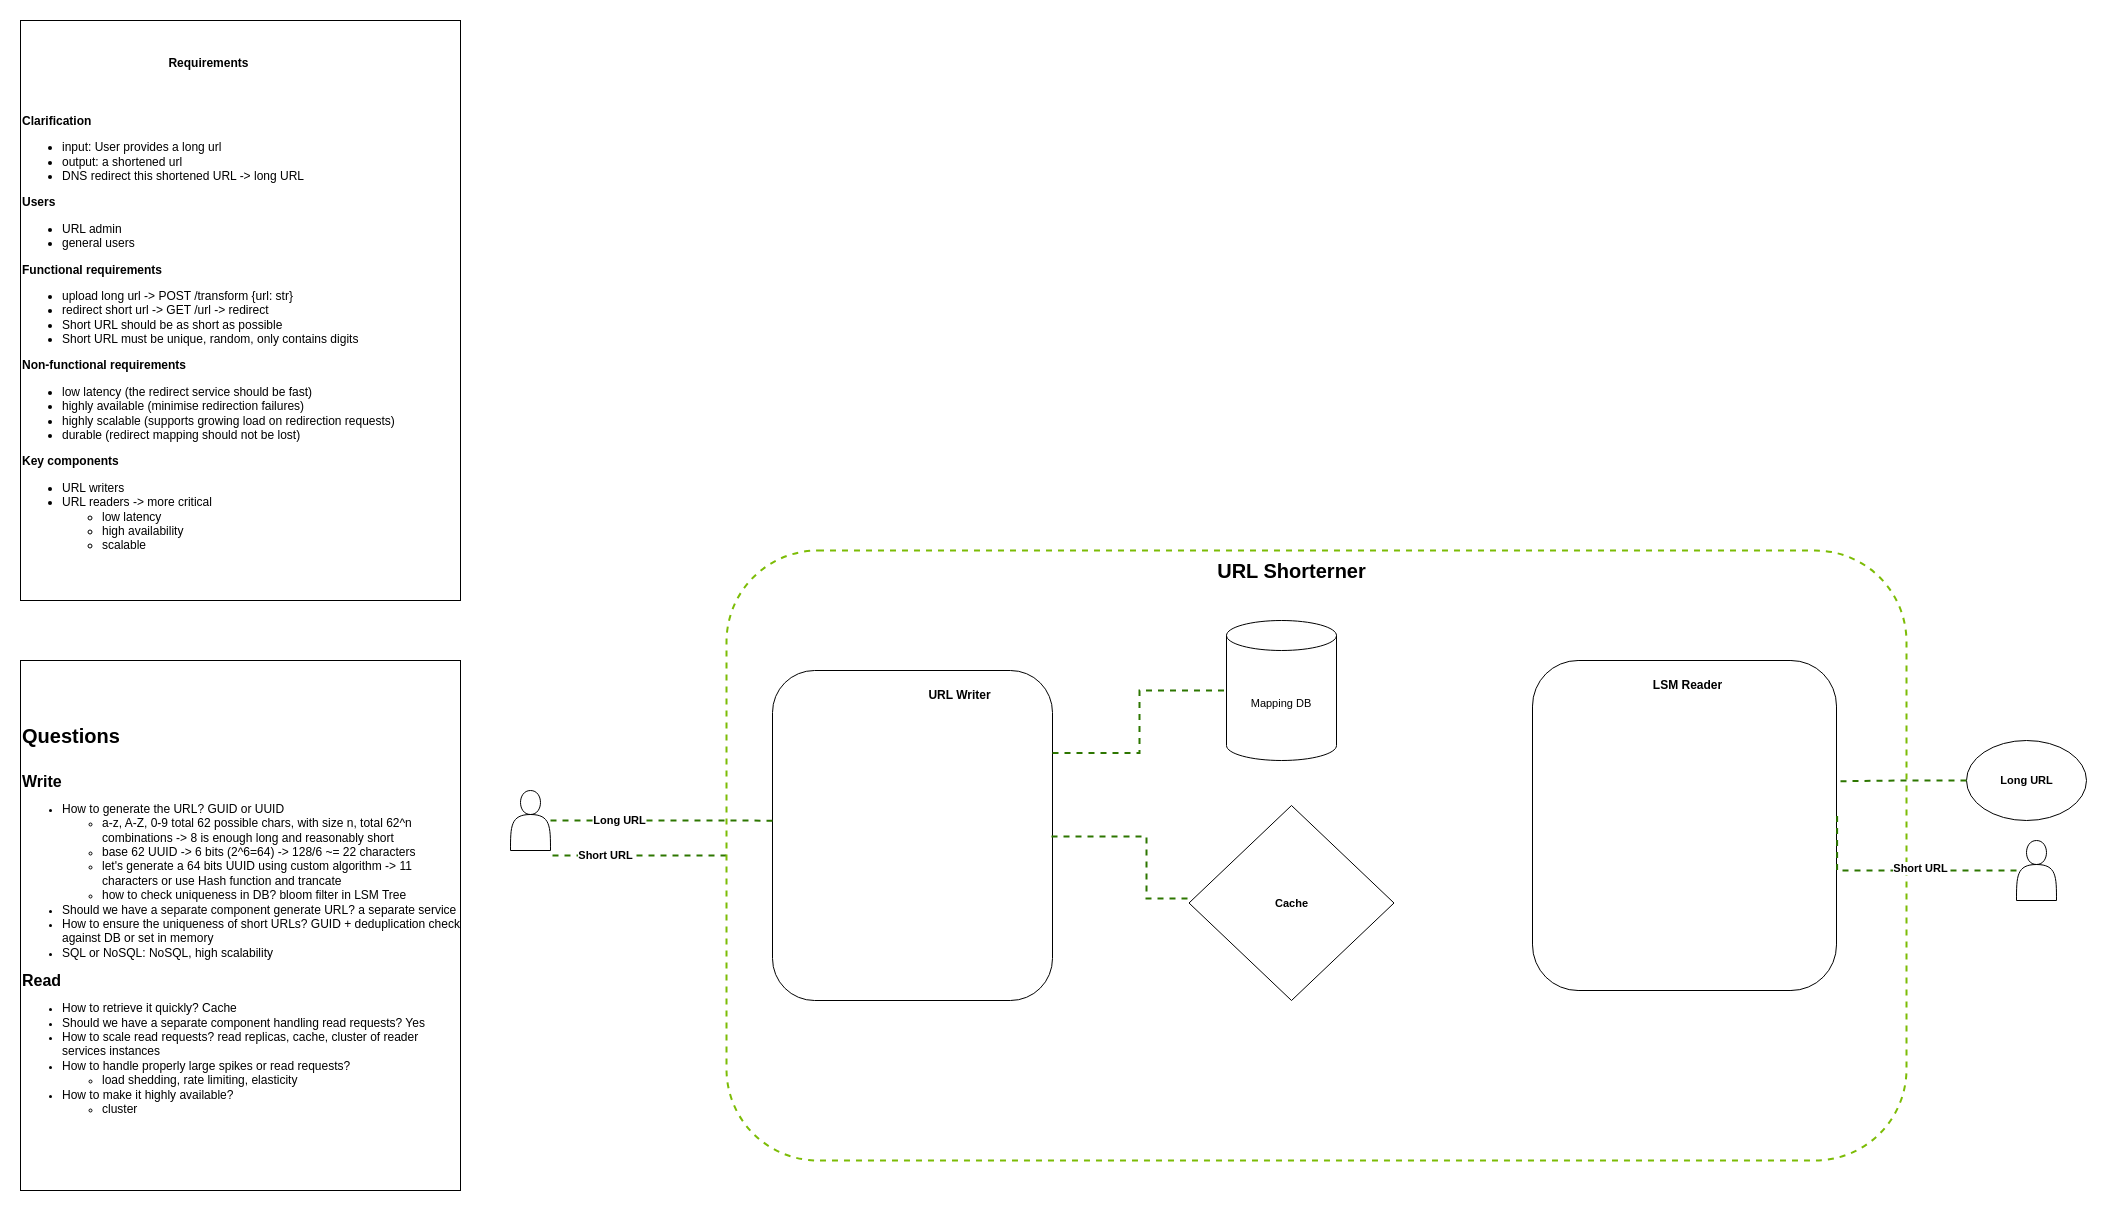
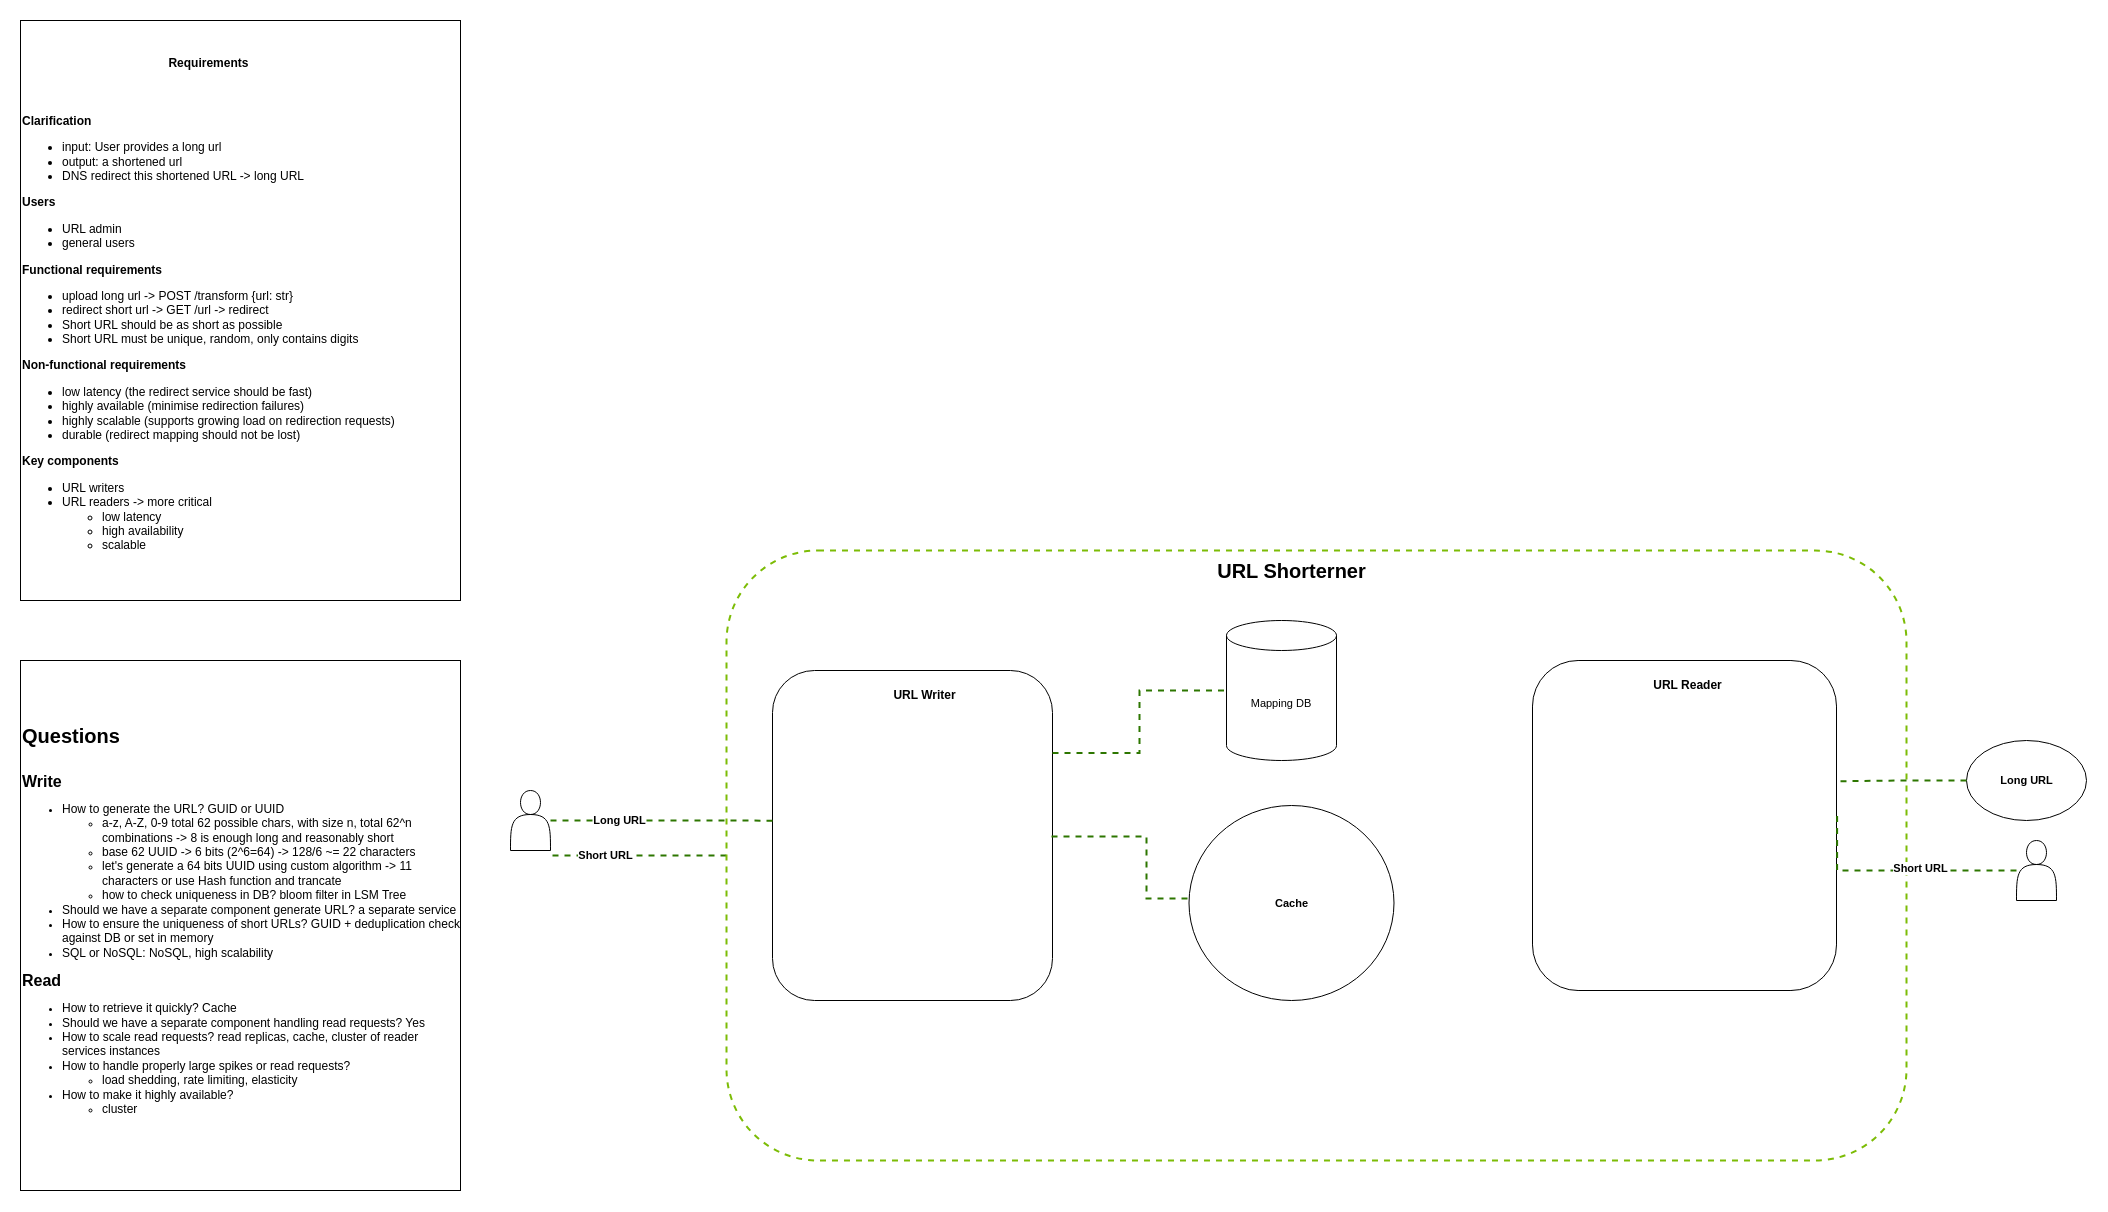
node "LSM Reader": label "LSM Reader" -> "URL Reader"
node "URL Writer": moved (960, 696) -> (925, 696)
node "Cache": shape diamond -> ellipse
